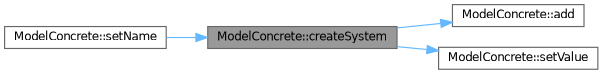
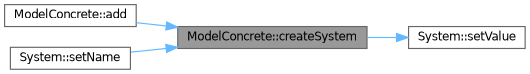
edge "ModelConcrete::createSystem" -> "ModelConcrete::add": reversed
node "ModelConcrete::setName": label "ModelConcrete::setName" -> "System::setName"
node "ModelConcrete::setValue": label "ModelConcrete::setValue" -> "System::setValue"
